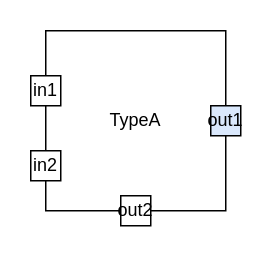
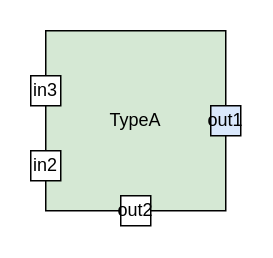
node "in1": label "in1" -> "in3"
node "TypeA": fillcolor #ffffff -> #d5e8d4
